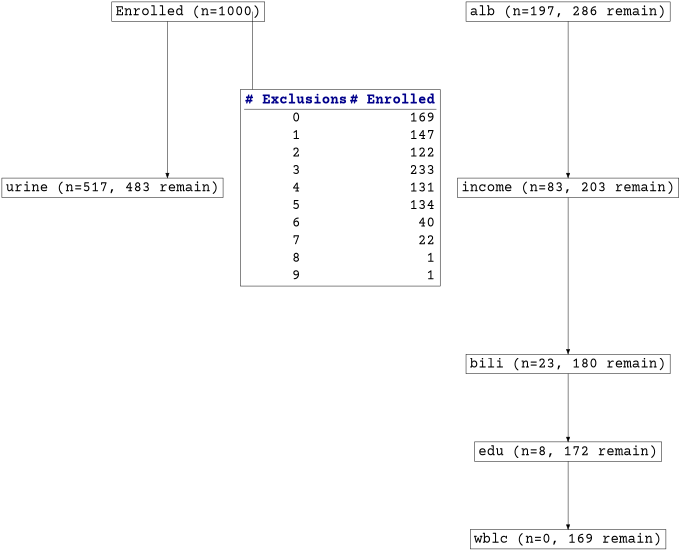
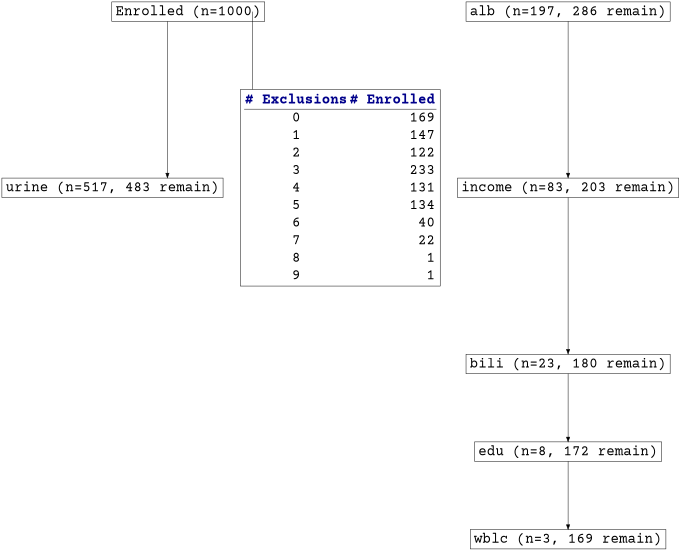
node "wblc (n=0, 169 remain)": label "wblc (n=0, 169 remain)" -> "wblc (n=3, 169 remain)"
